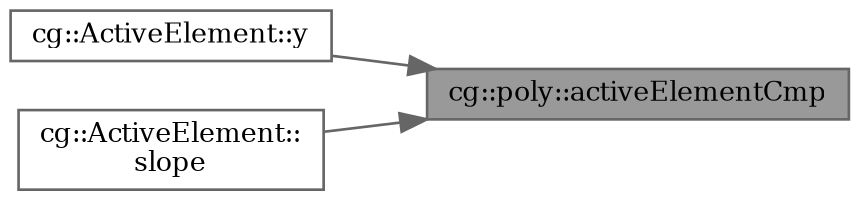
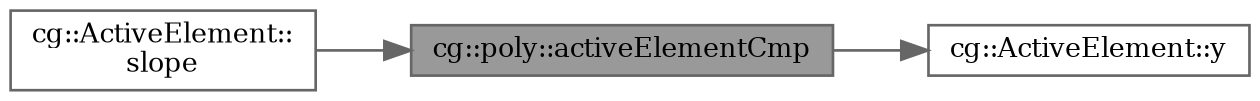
edge "cg::ActiveElement::y" -> "cg::poly::activeElementCmp": reversed
